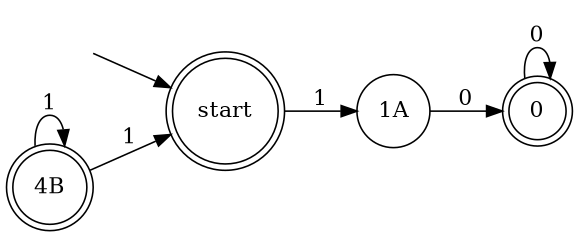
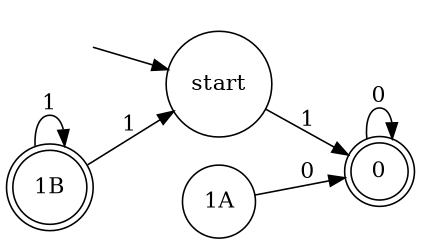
node "start": shape doublecircle -> circle
edge "start" -> "1A": now "start" -> "0"
node "4B": label "4B" -> "1B"
